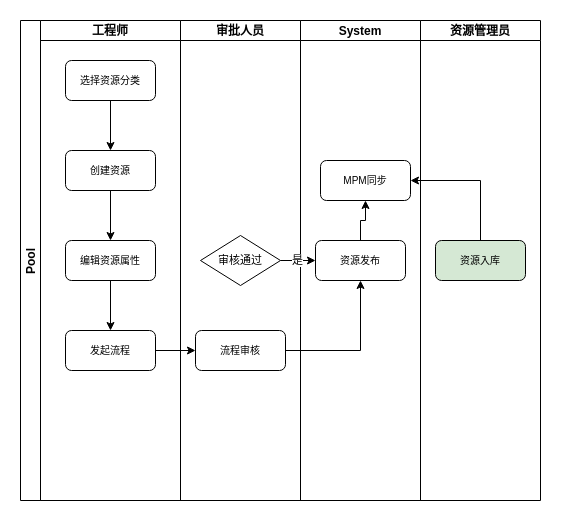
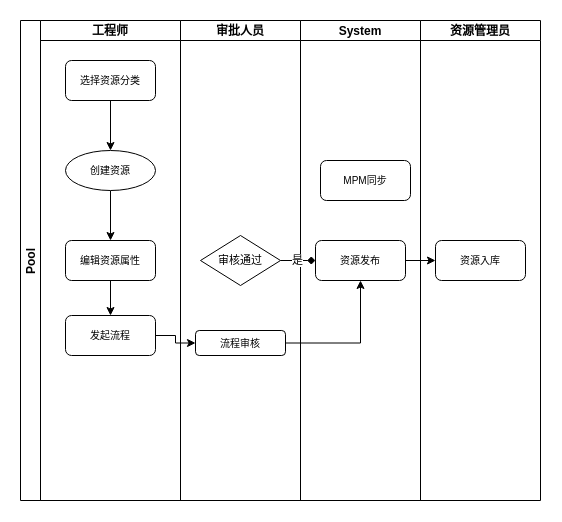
node "创建资源": shape rounded rectangle -> ellipse
edge "资源入库" -> "MPM同步": removed
edge "资源发布" -> "MPM同步": now "资源发布" -> "资源入库"
edge "审核通过" -> "资源发布": arrowhead classic -> diamond
node "资源入库": fillcolor #d5e8d4 -> #ffffff
node "发起流程": moved (111, 351) -> (111, 336)
node "流程审核": size 90x40 -> 90x25
